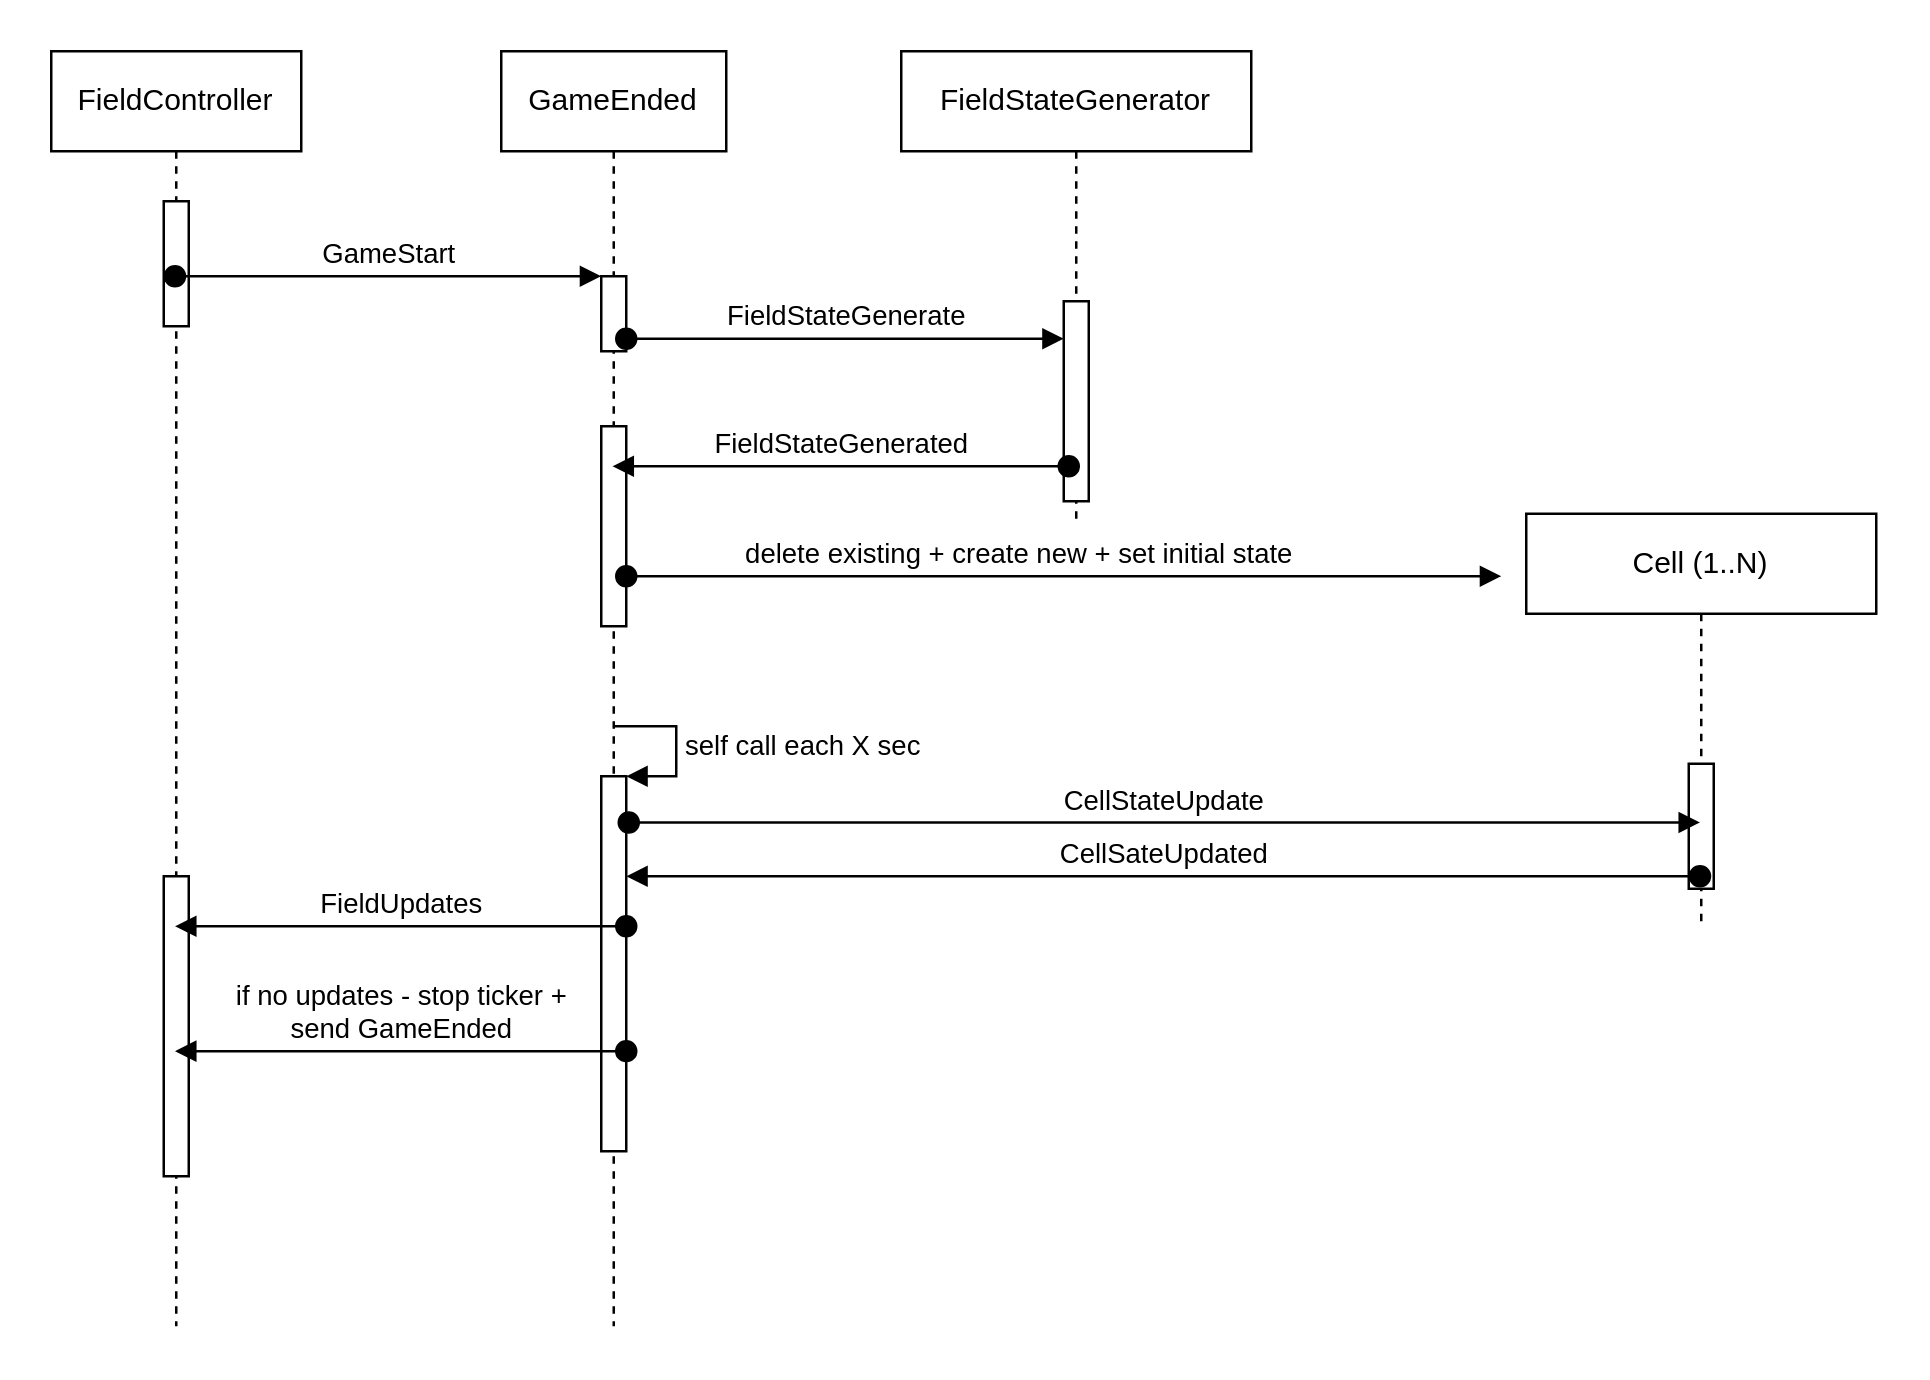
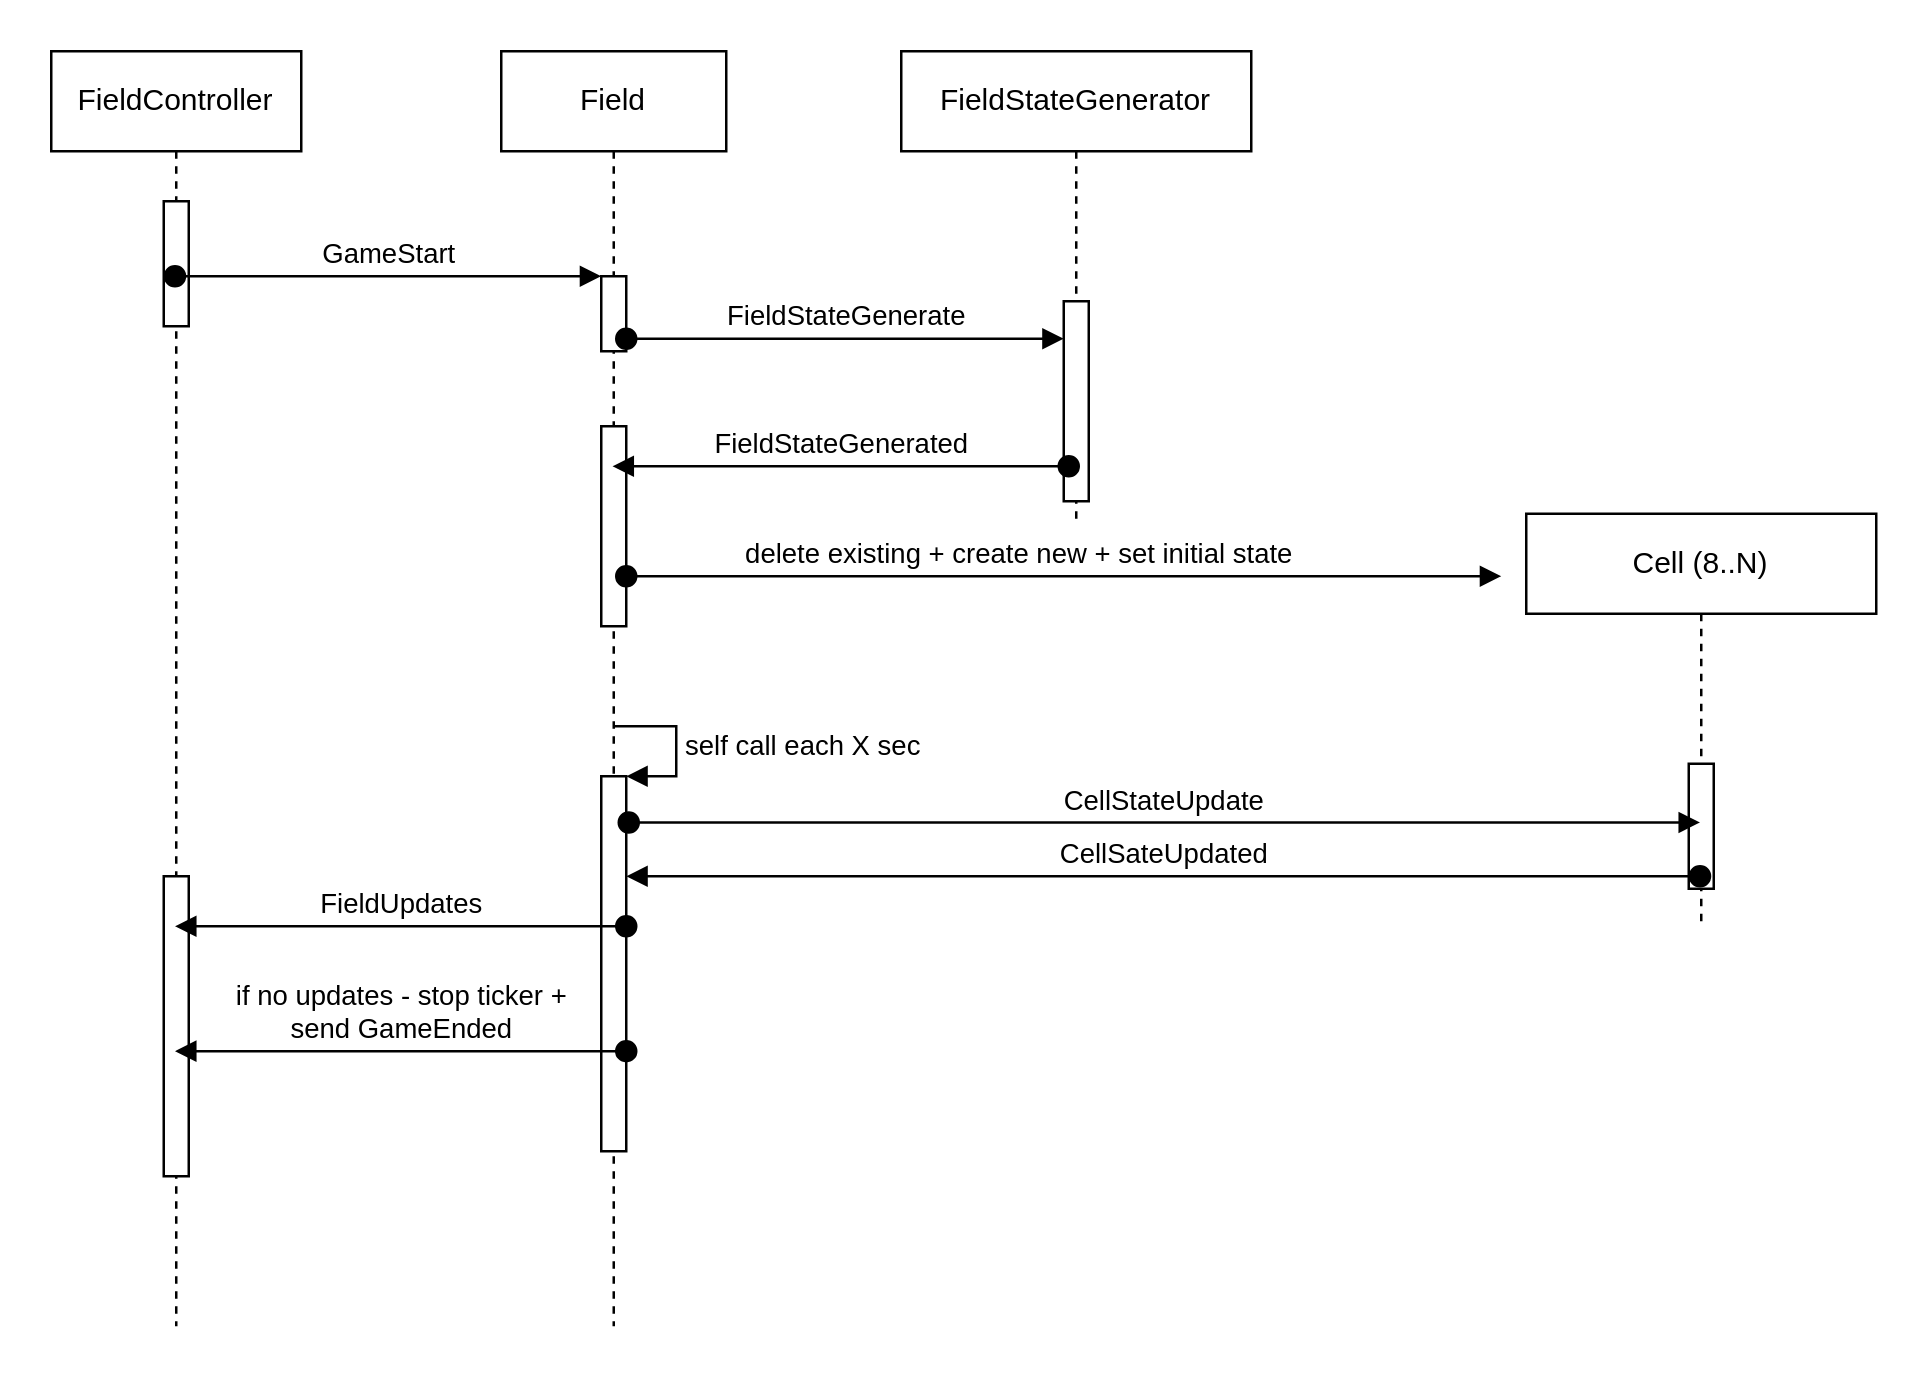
node "GameEnded": label "GameEnded" -> "Field"
node "Cell (1..N)": label "Cell (1..N)" -> "Cell (8..N)"
